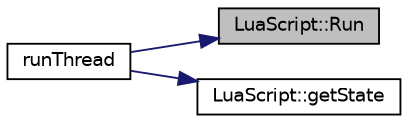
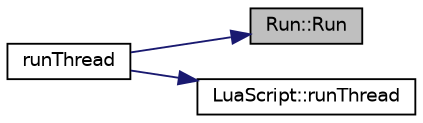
node "LuaScript::Run": label "LuaScript::Run" -> "Run::Run"
node "LuaScript::getState": label "LuaScript::getState" -> "LuaScript::runThread"
